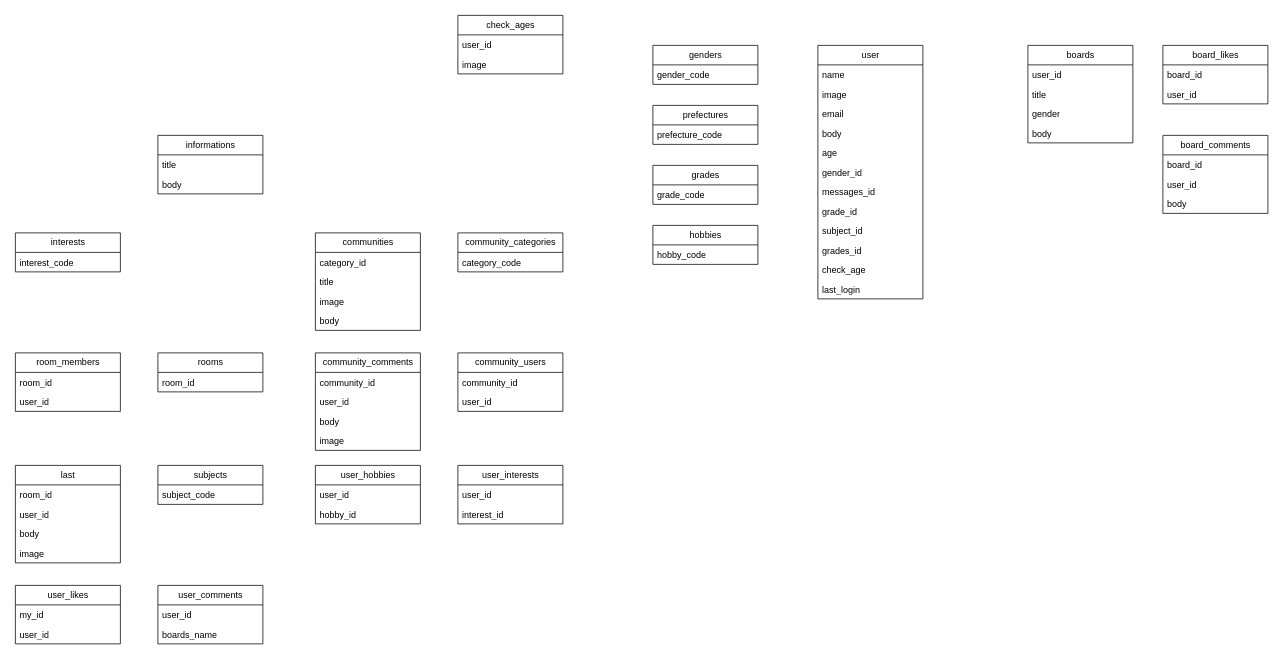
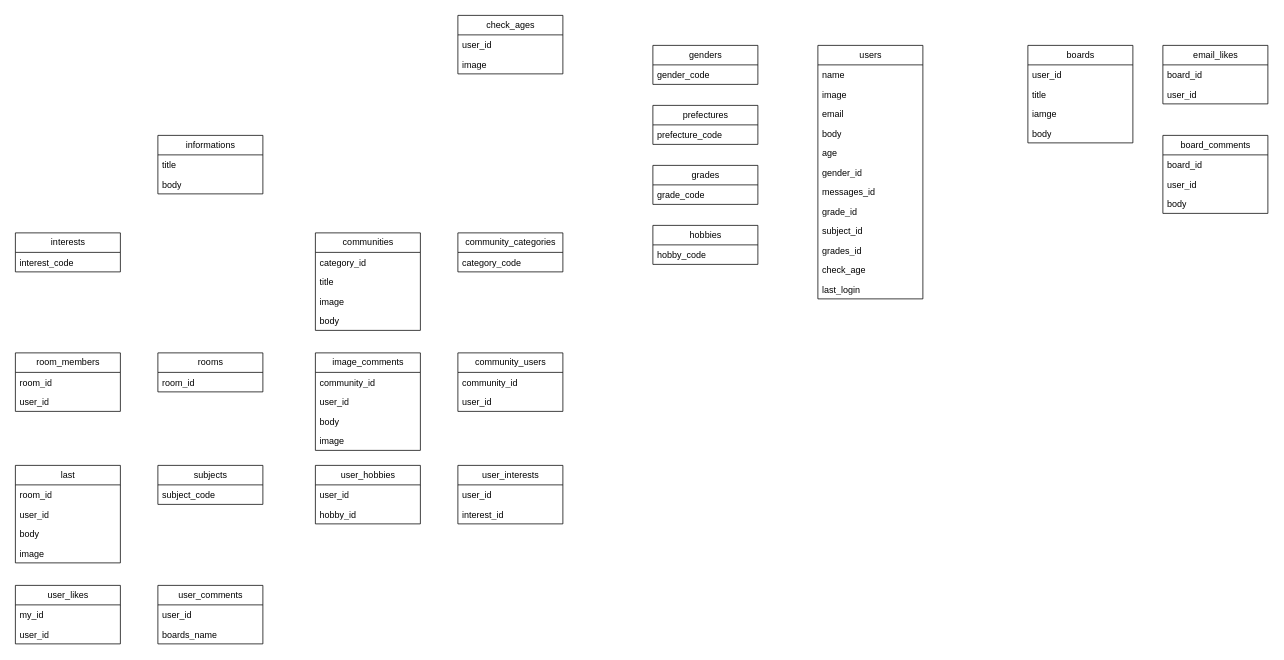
node "user": label "user" -> "users"
node "board_likes": label "board_likes" -> "email_likes"
node "gender": label "gender" -> "iamge"
node "community_comments": label "community_comments" -> "image_comments"
